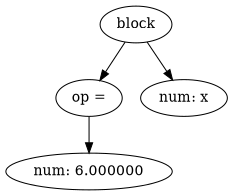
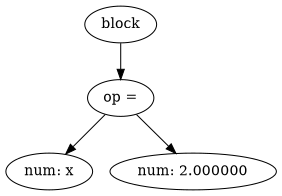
edge "block" -> "num: x": now "op =" -> "num: x"
node "num: 6.000000": label "num: 6.000000" -> "num: 2.000000"
